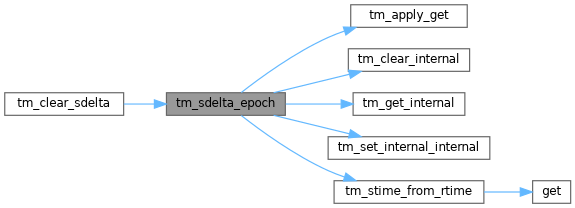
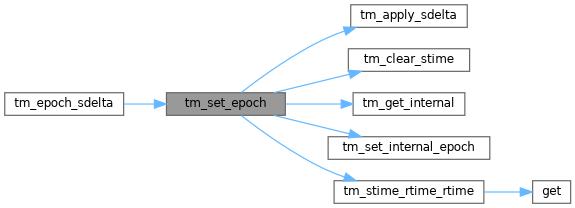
node "tm_apply_get": label "tm_apply_get" -> "tm_apply_sdelta"
node "tm_clear_internal": label "tm_clear_internal" -> "tm_clear_stime"
node "tm_clear_sdelta": label "tm_clear_sdelta" -> "tm_epoch_sdelta"
node "tm_sdelta_epoch": label "tm_sdelta_epoch" -> "tm_set_epoch"
node "tm_set_internal_internal": label "tm_set_internal_internal" -> "tm_set_internal_epoch"
node "tm_stime_from_rtime": label "tm_stime_from_rtime" -> "tm_stime_rtime_rtime"
